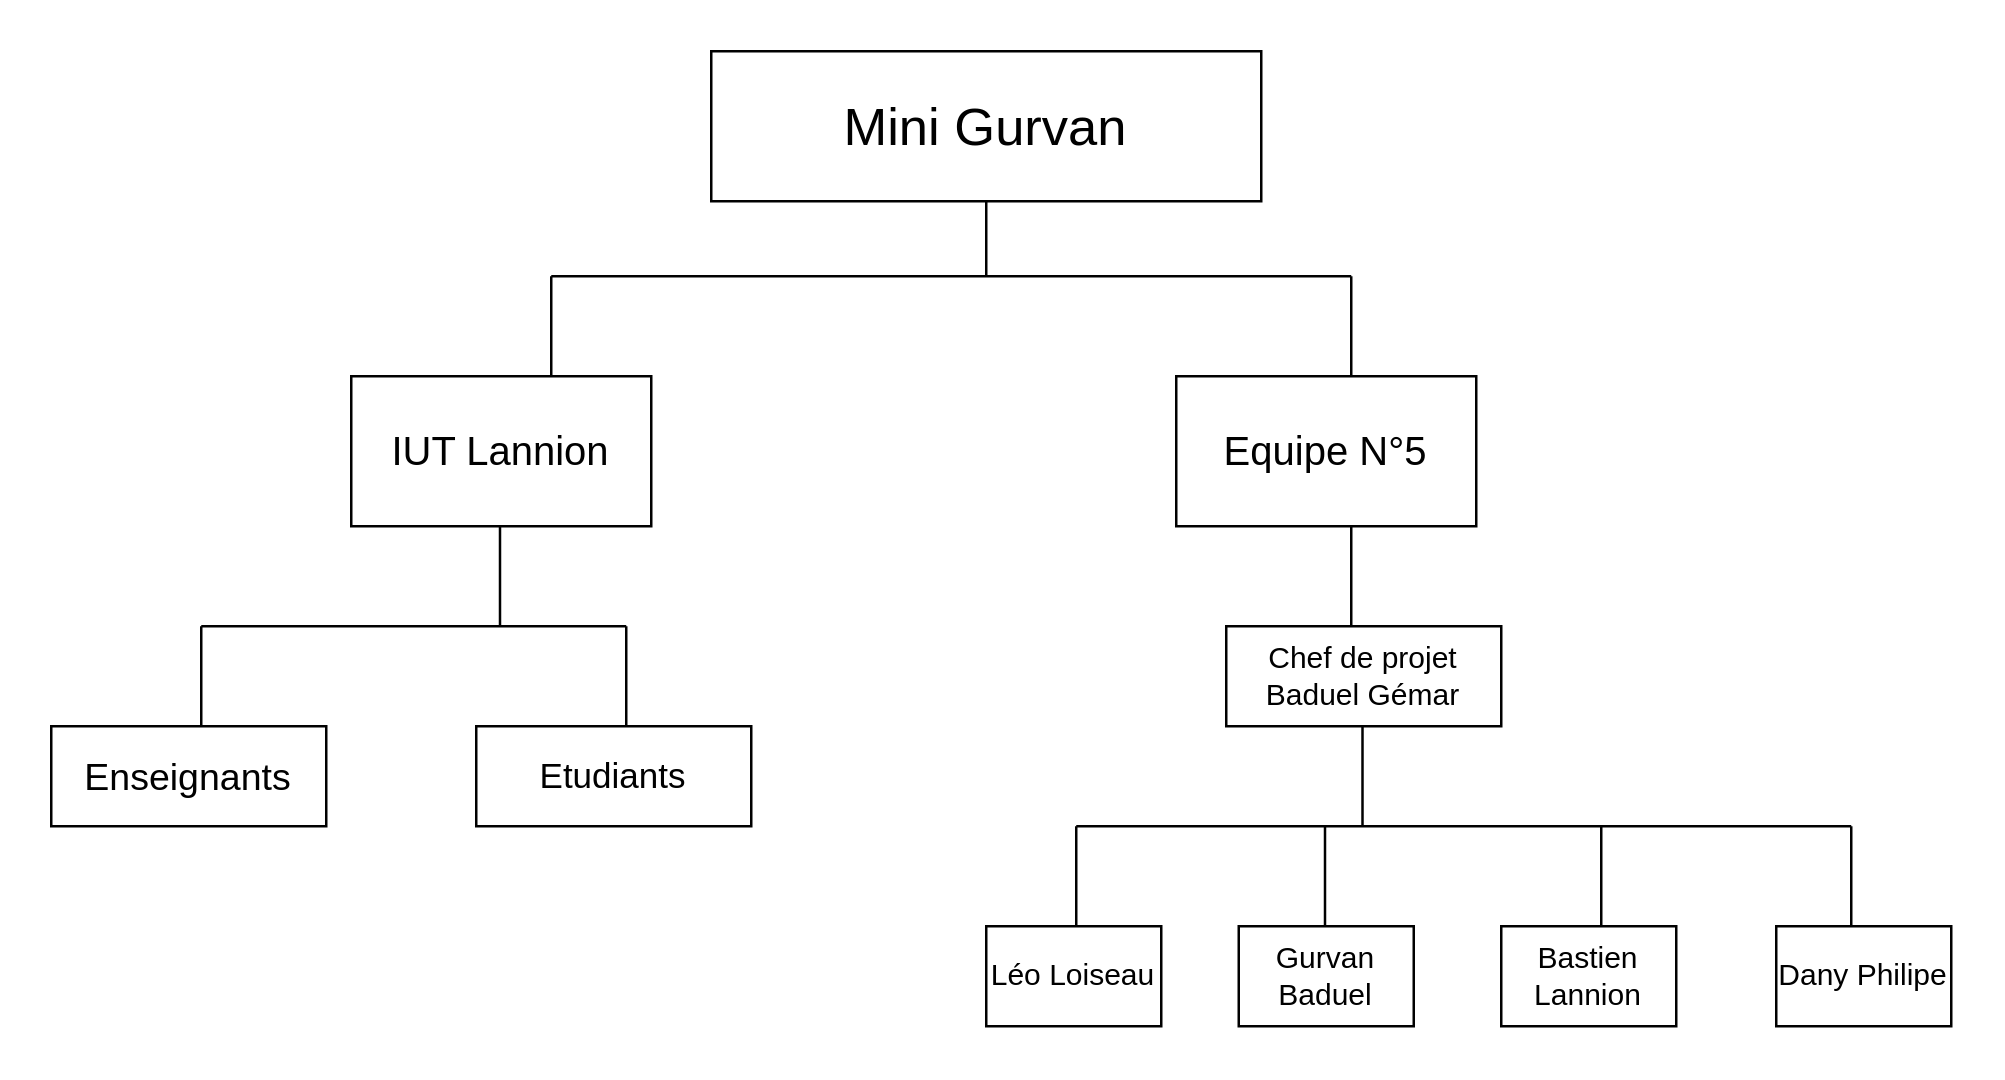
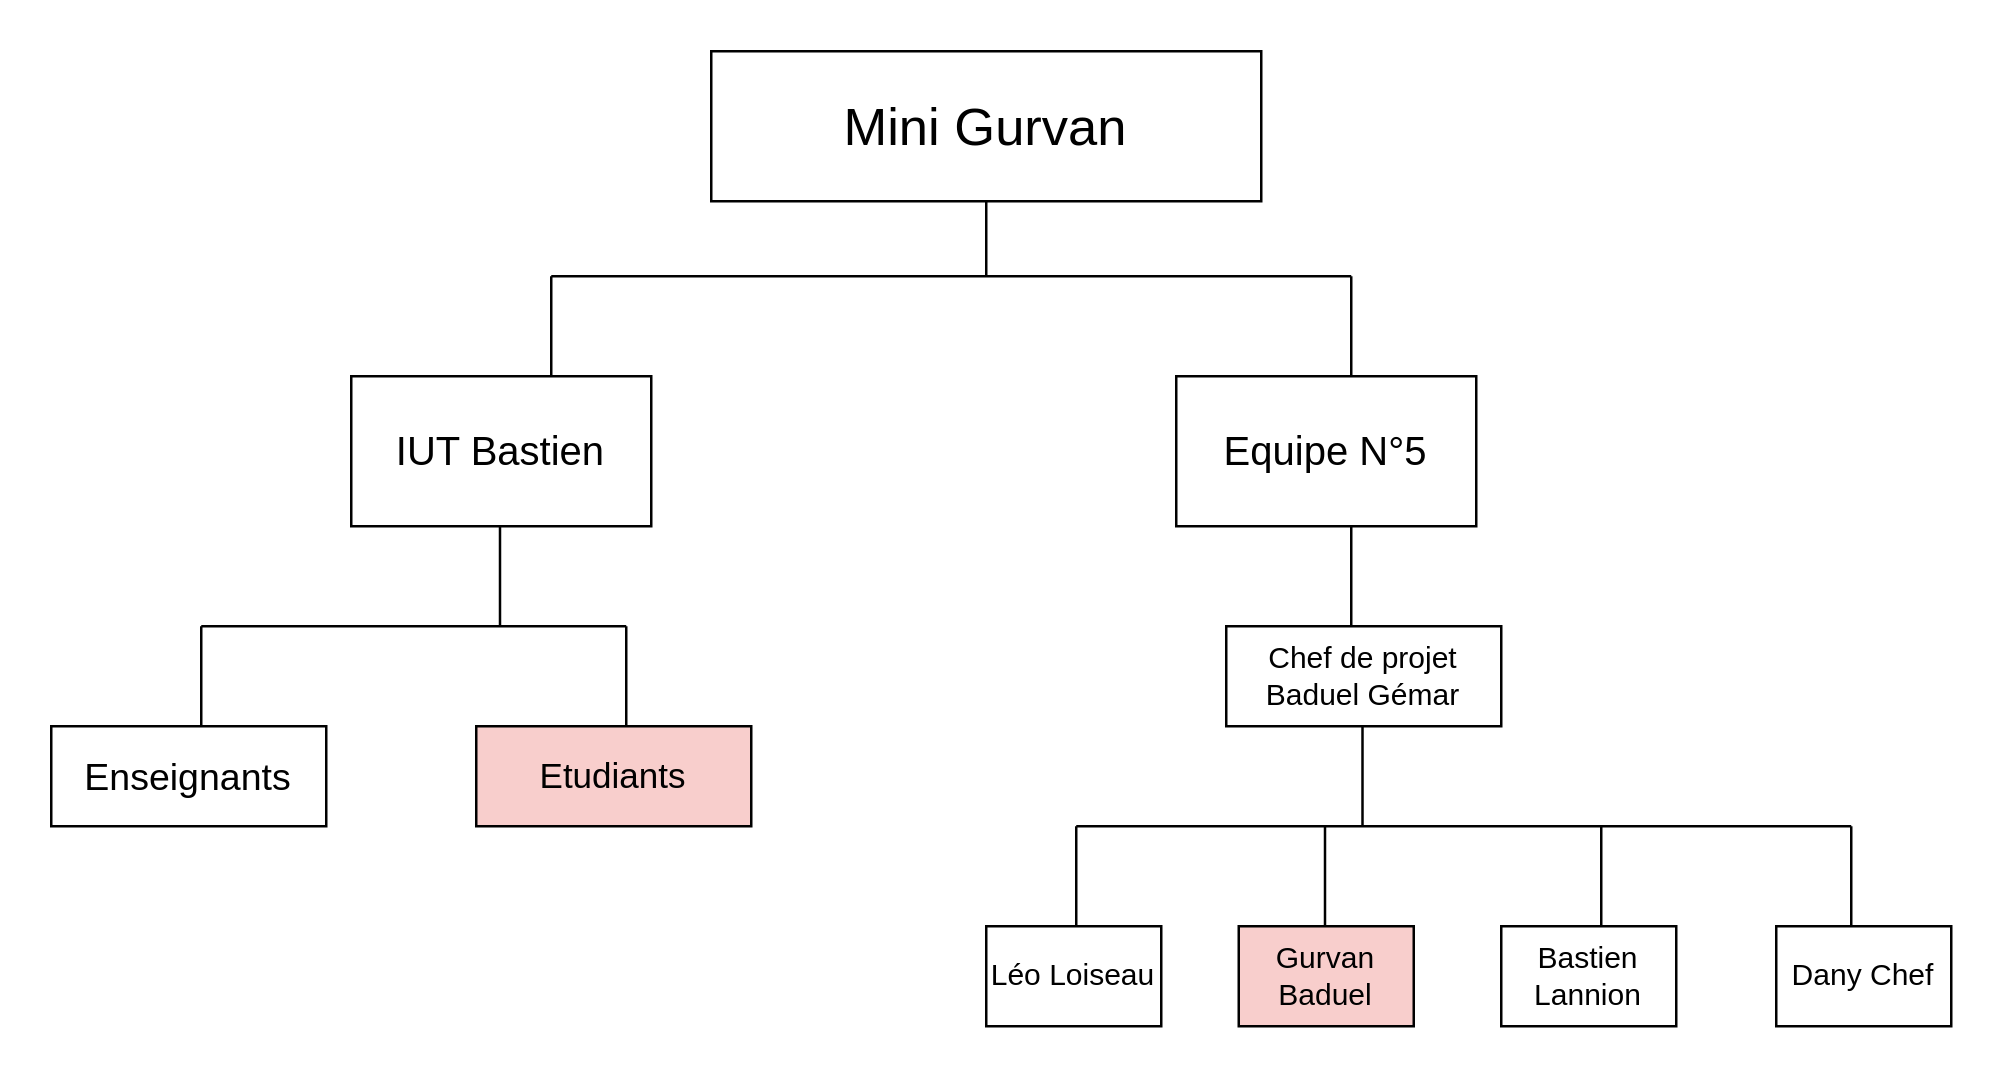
node "IUT Lannion": label "IUT Lannion" -> "IUT Bastien"
node "Etudiants": fillcolor #ffffff -> #f8cecc
node "Gurvan Baduel": fillcolor #ffffff -> #f8cecc
node "Dany Philipe": label "Dany Philipe" -> "Dany Chef"
